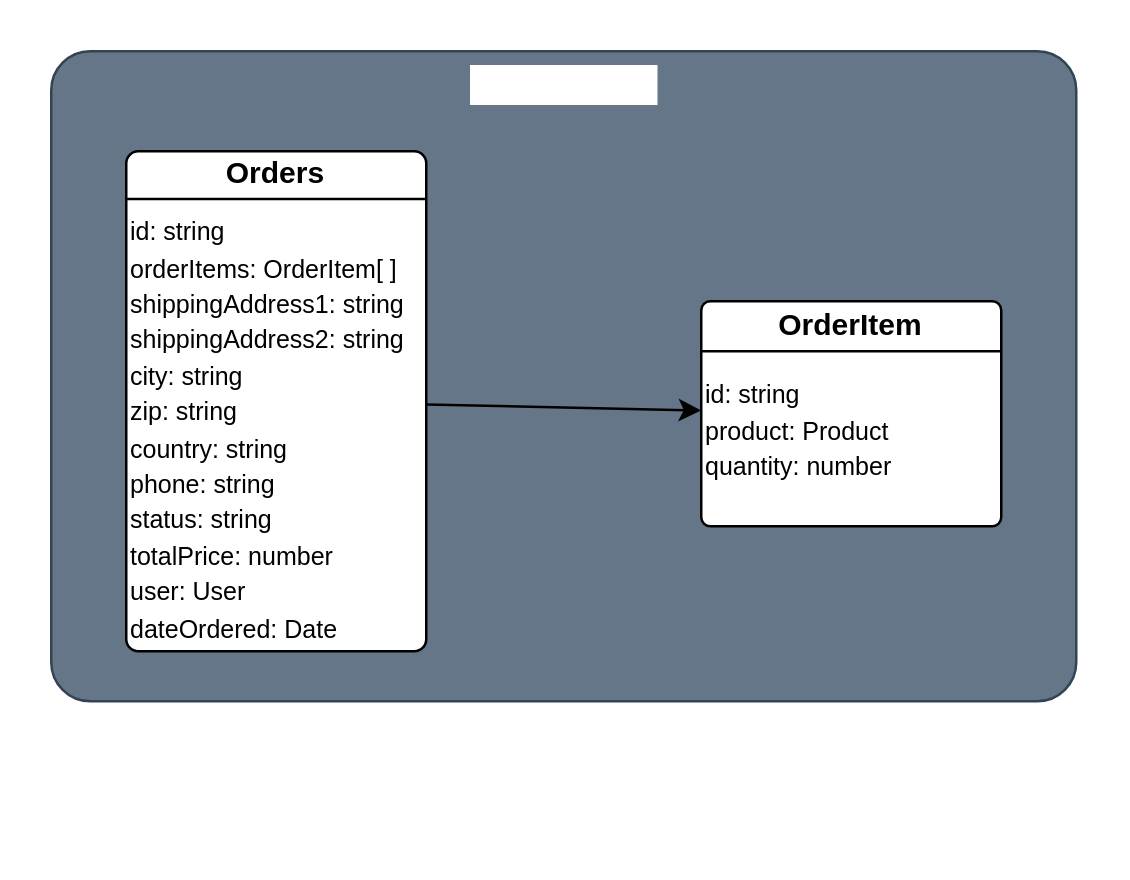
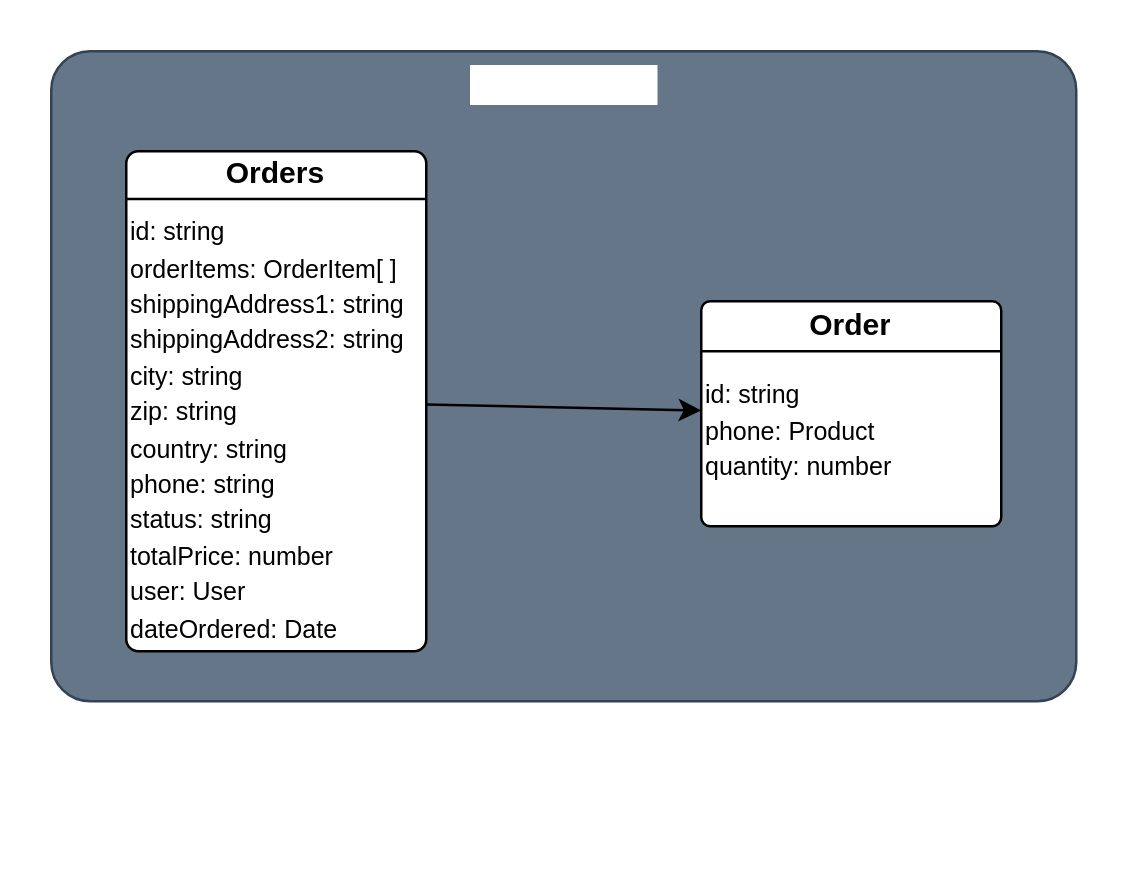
node "OrderItem": label "OrderItem" -> "Order"
node "id: string product: Product quantity: number": label "id: string product: Product quantity: number" -> "id: string phone: Product quantity: number"
